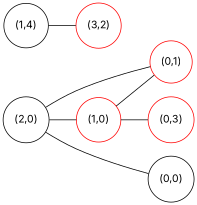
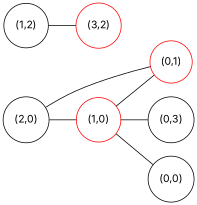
node "(1,4)": label "(1,4)" -> "(1,2)"
node "(0,3)": color red -> black
edge "(2,0)" -- "(0,0)": now "(1,0)" -- "(0,0)"
